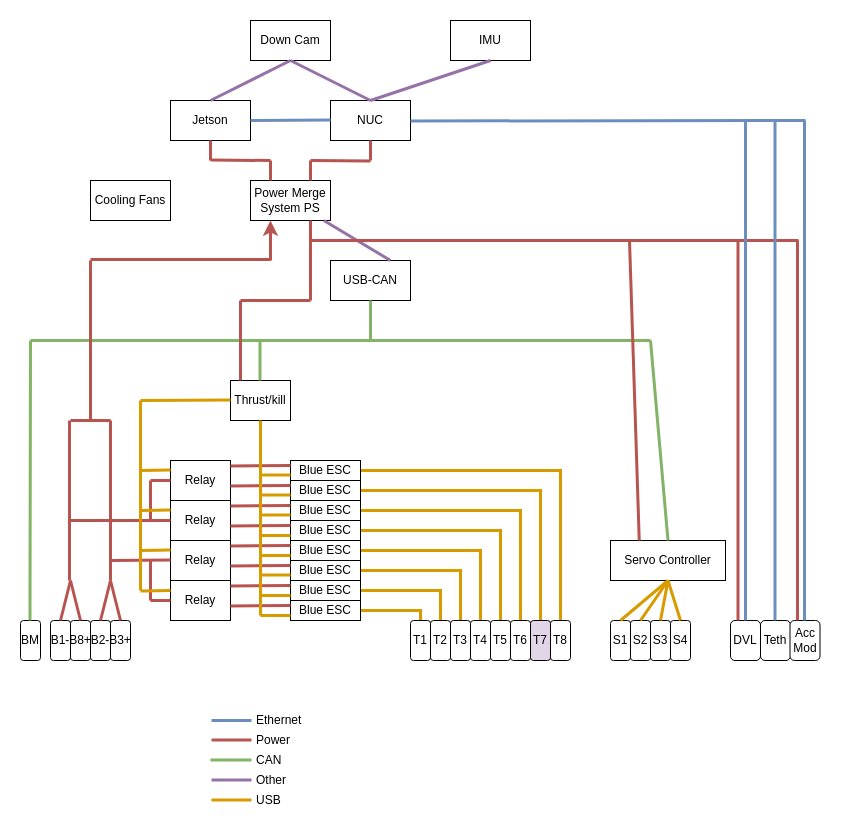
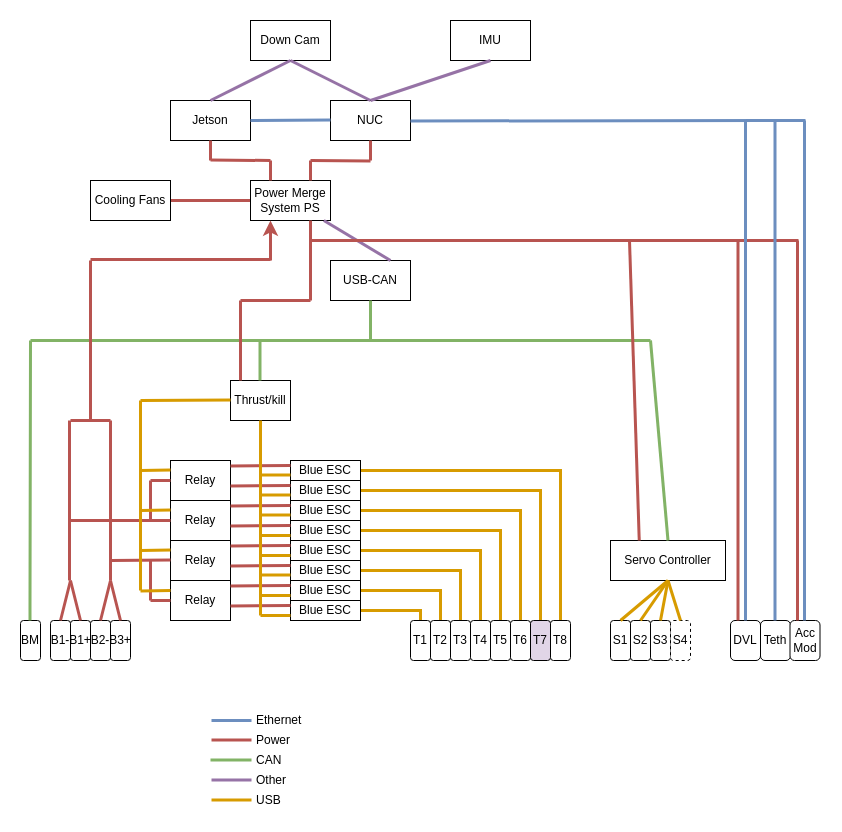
edge "Cooling Fans" -- "Power Merge System PS": added
node "B8+": label "B8+" -> "B1+"
node "S4": style solid -> dashed
